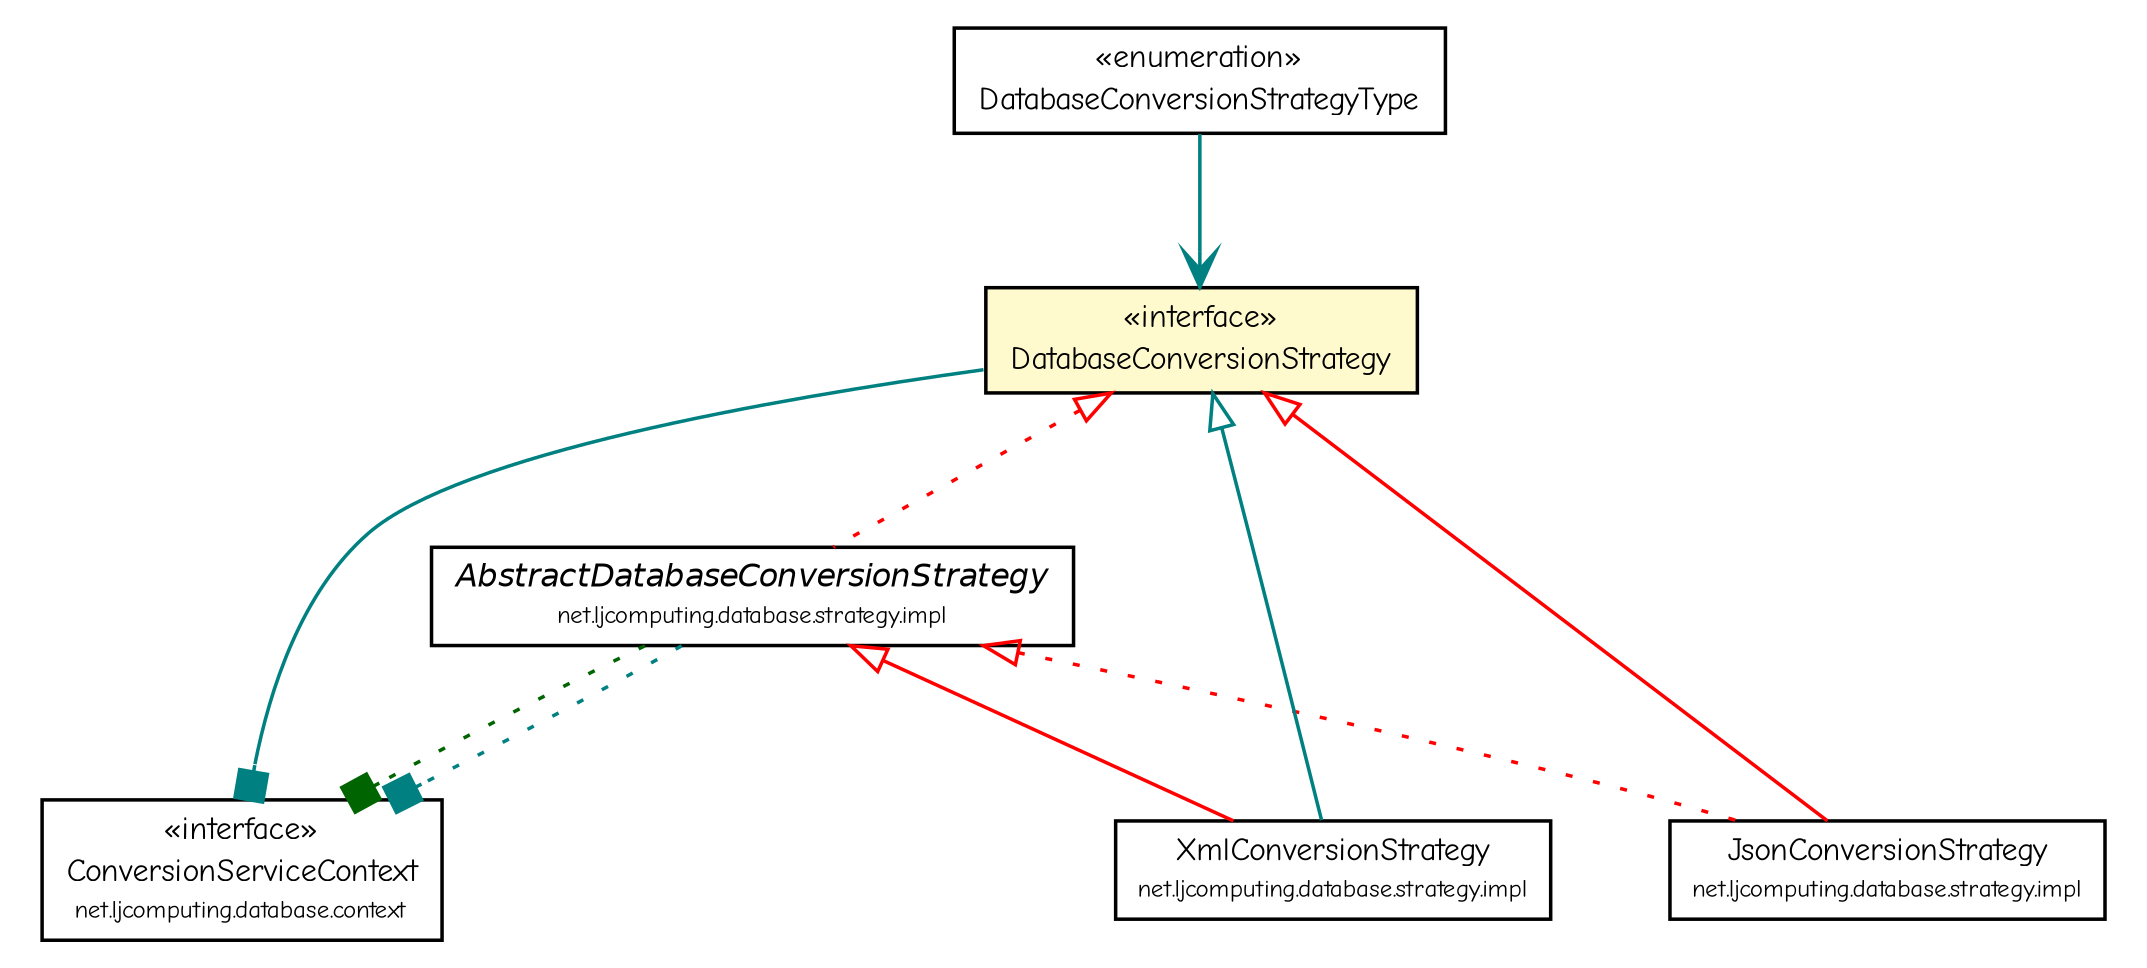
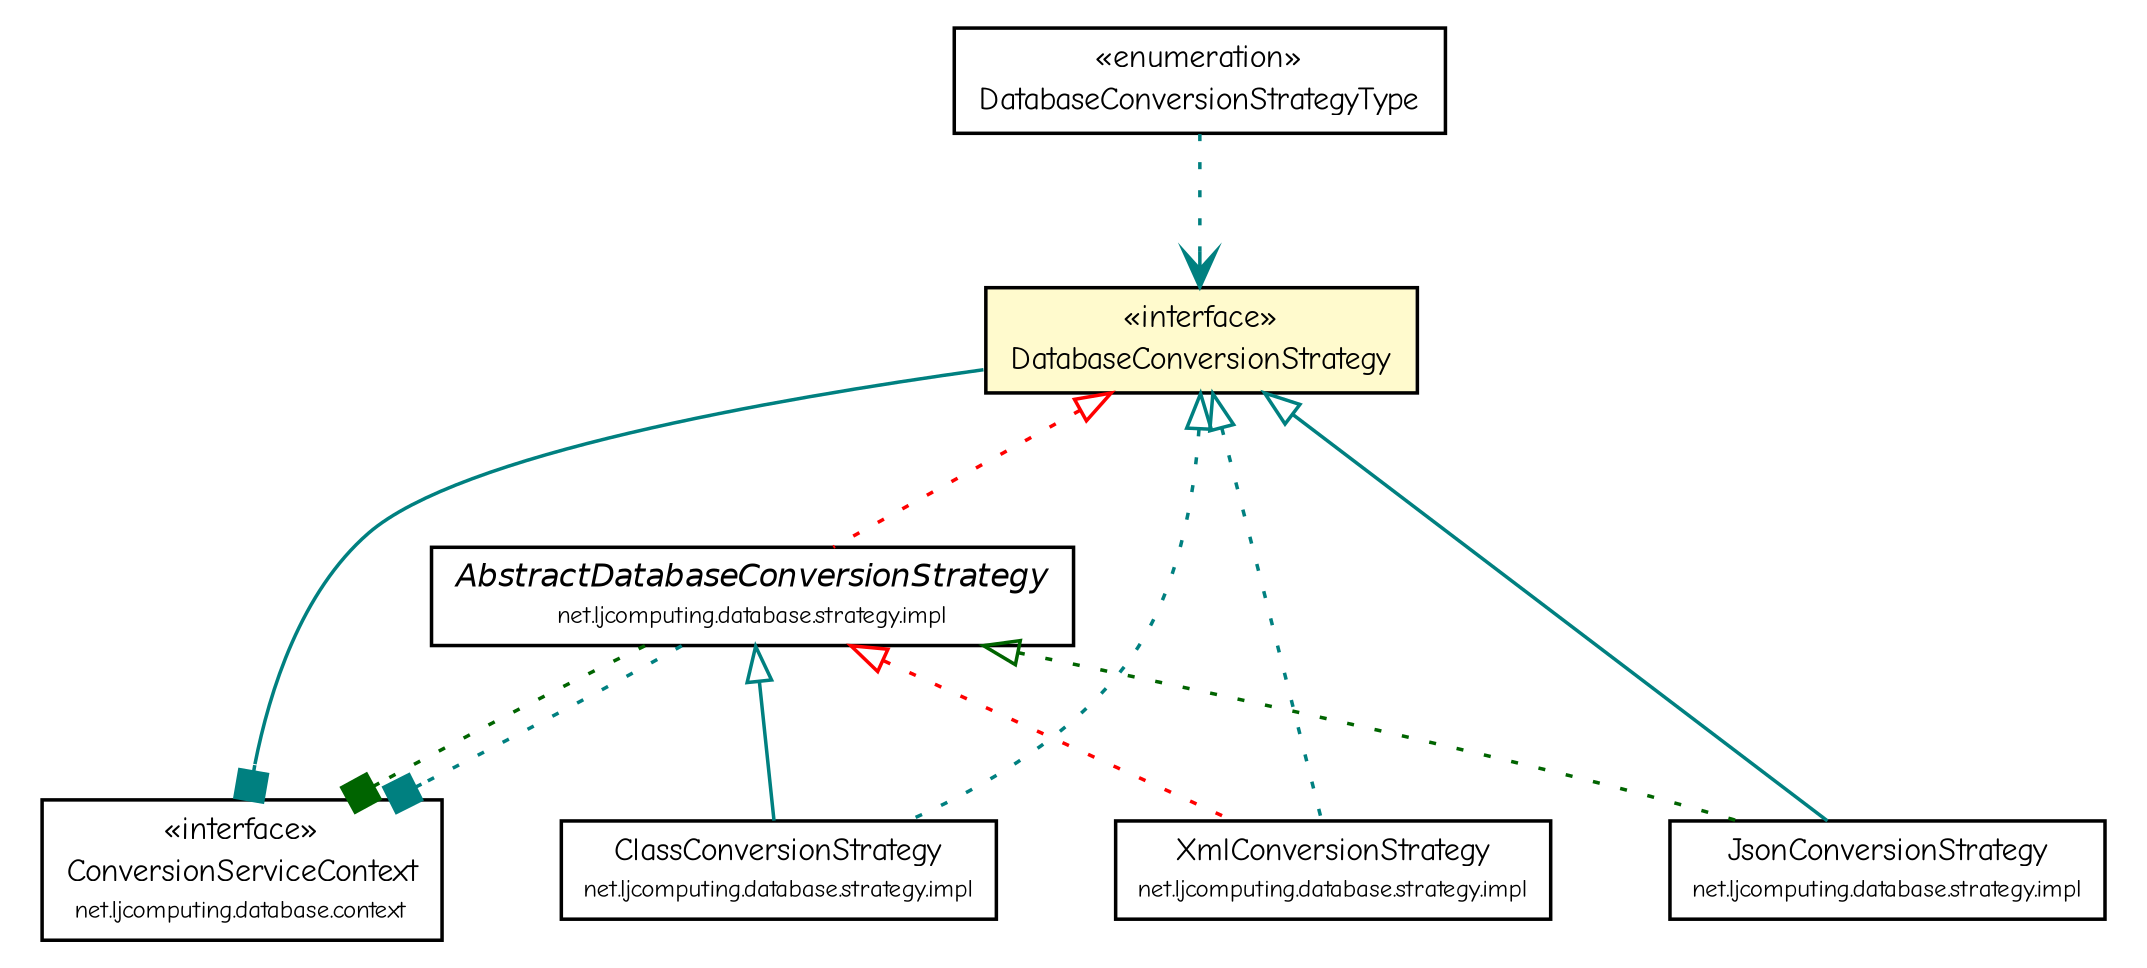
edge "DatabaseConversionStrategyType" -> "DatabaseConversionStrategy": style solid -> dotted
edge "JsonConversionStrategy" -> "DatabaseConversionStrategy": color red -> teal
edge "XmlConversionStrategy" -> "DatabaseConversionStrategy": style solid -> dotted
edge "JsonConversionStrategy" -> "AbstractDatabaseConversionStrategy": color red -> darkgreen
edge "XmlConversionStrategy" -> "AbstractDatabaseConversionStrategy": style solid -> dotted
node "ClassConversionStrategy": added
